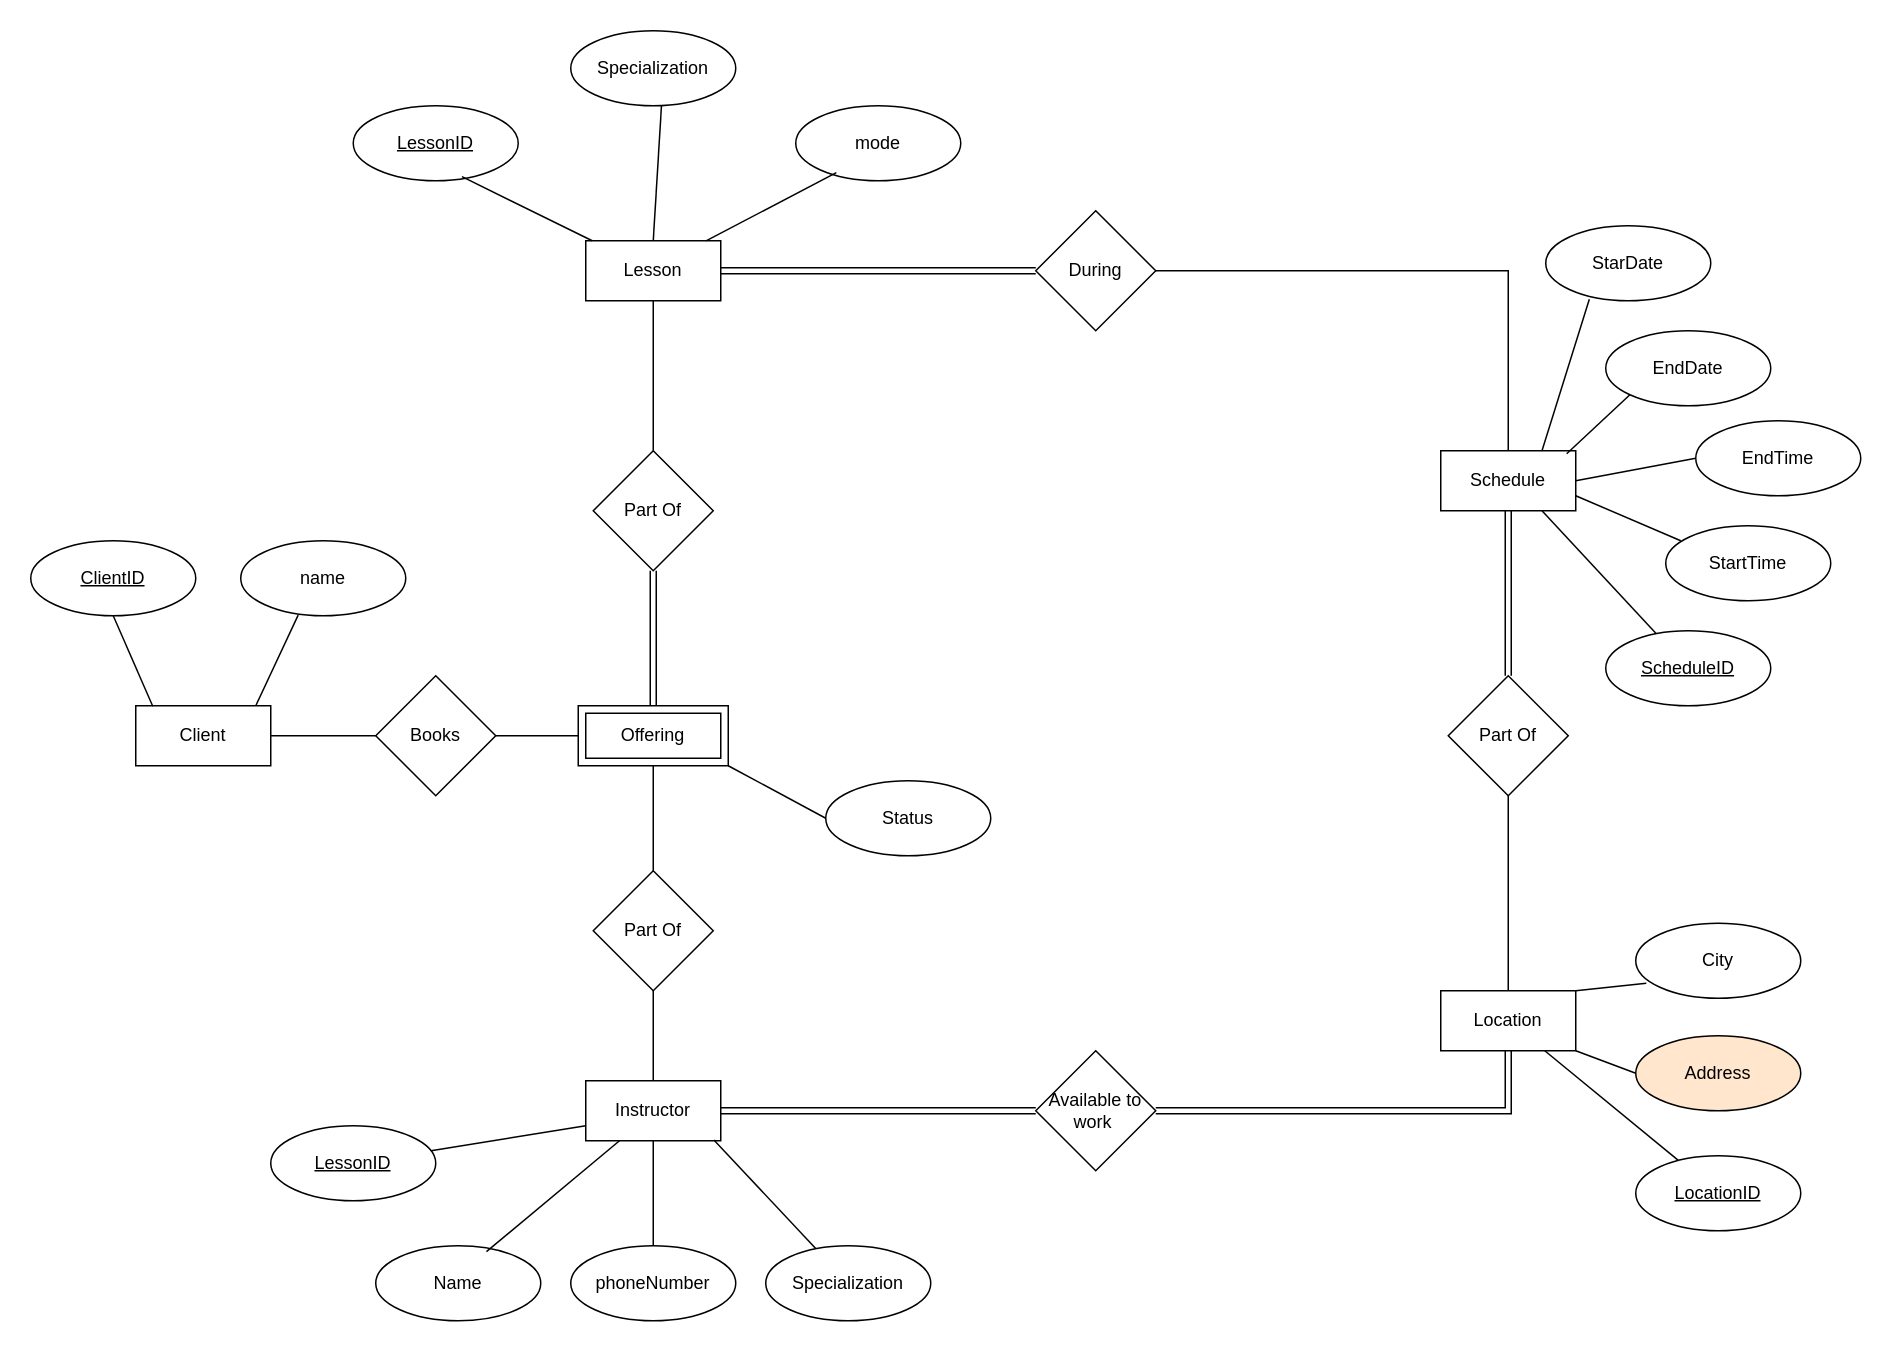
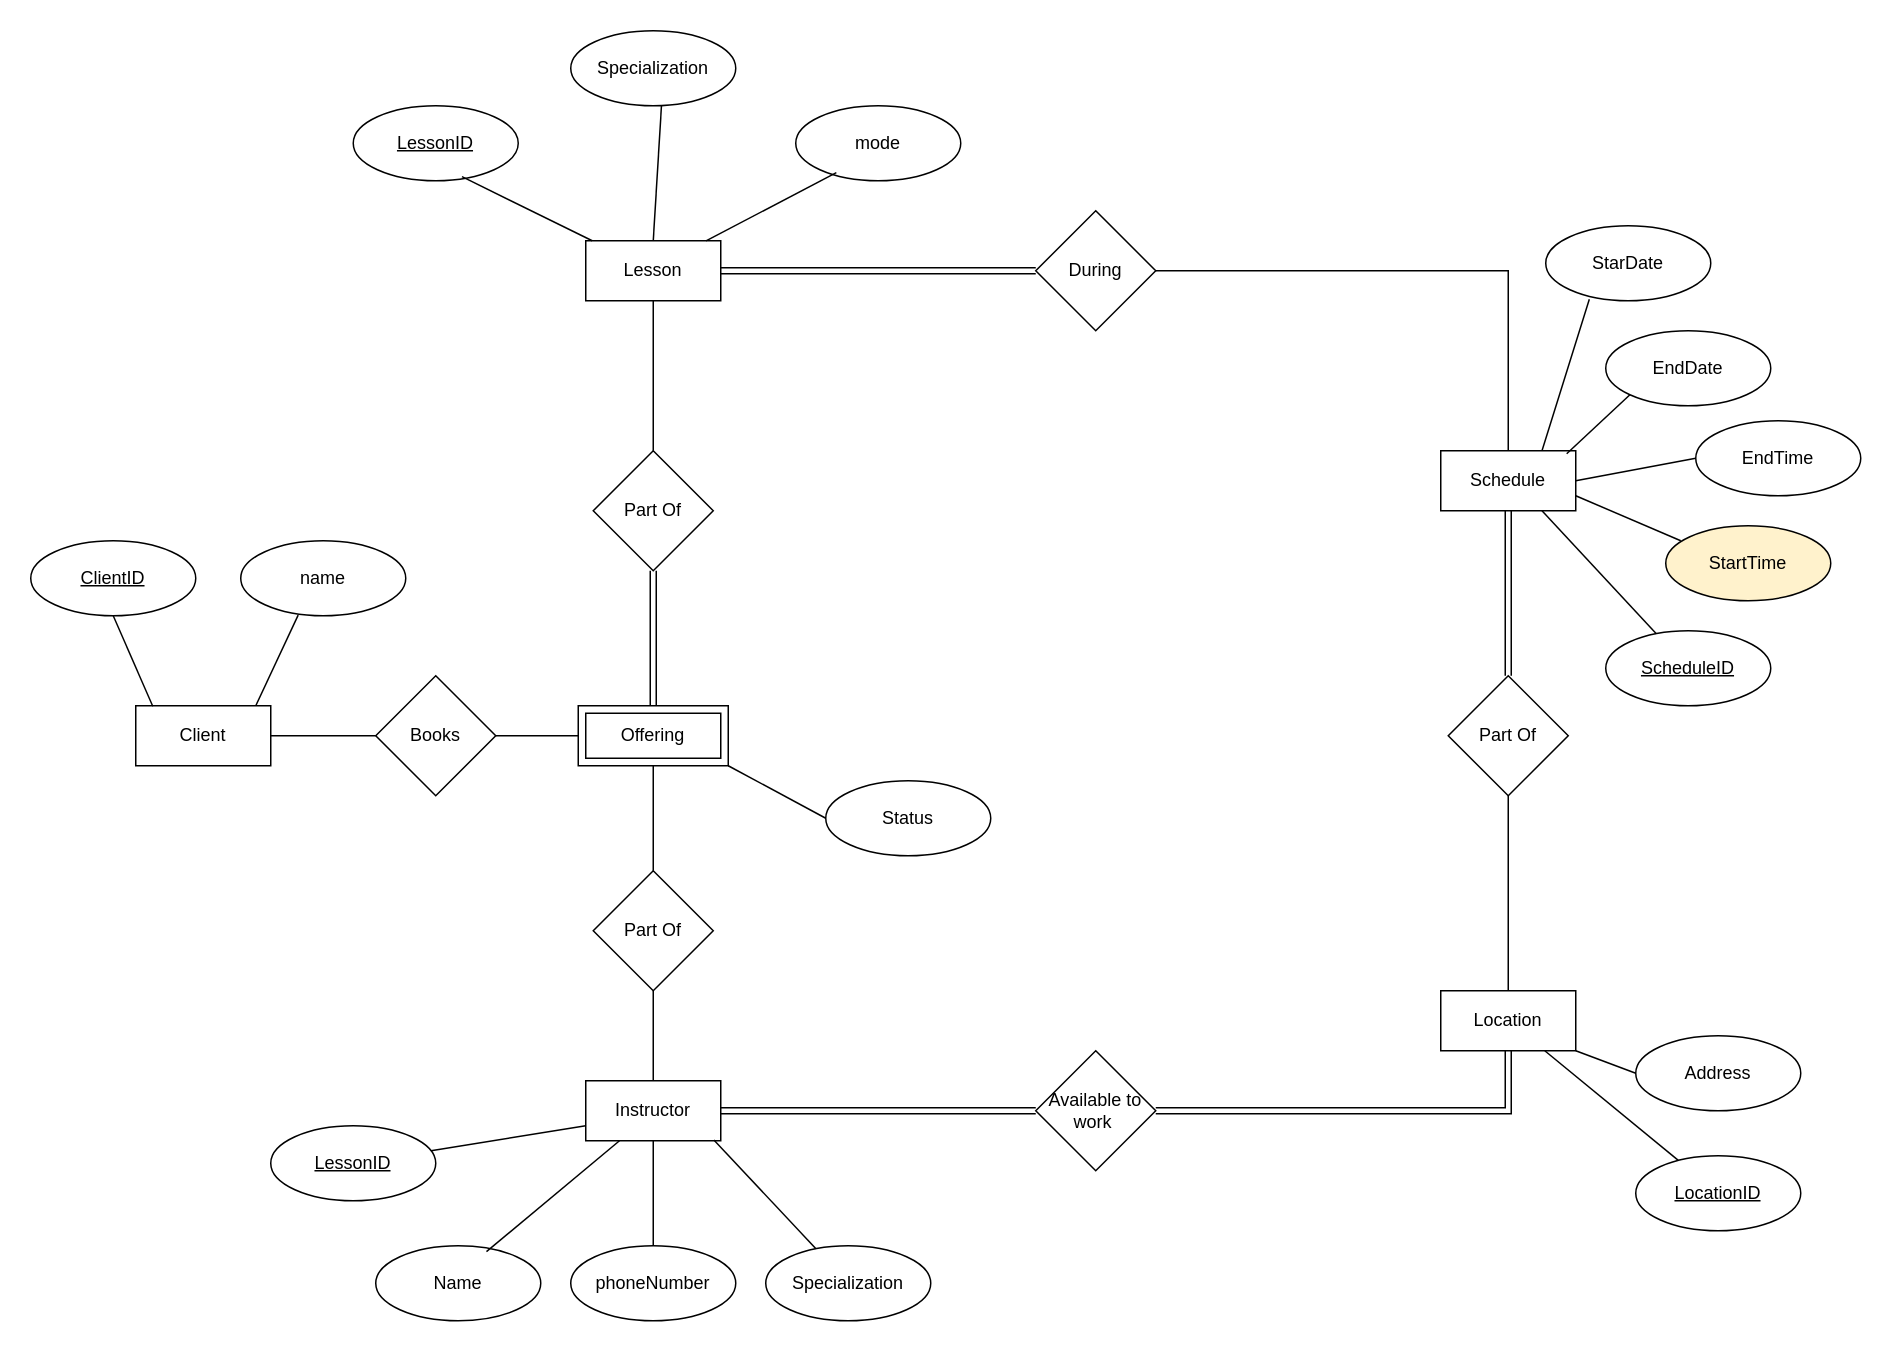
node "StartTime": fillcolor #ffffff -> #fff2cc
node "City": removed
edge "City" -- "Location": removed
node "Address": fillcolor #ffe6cc -> #ffffff
